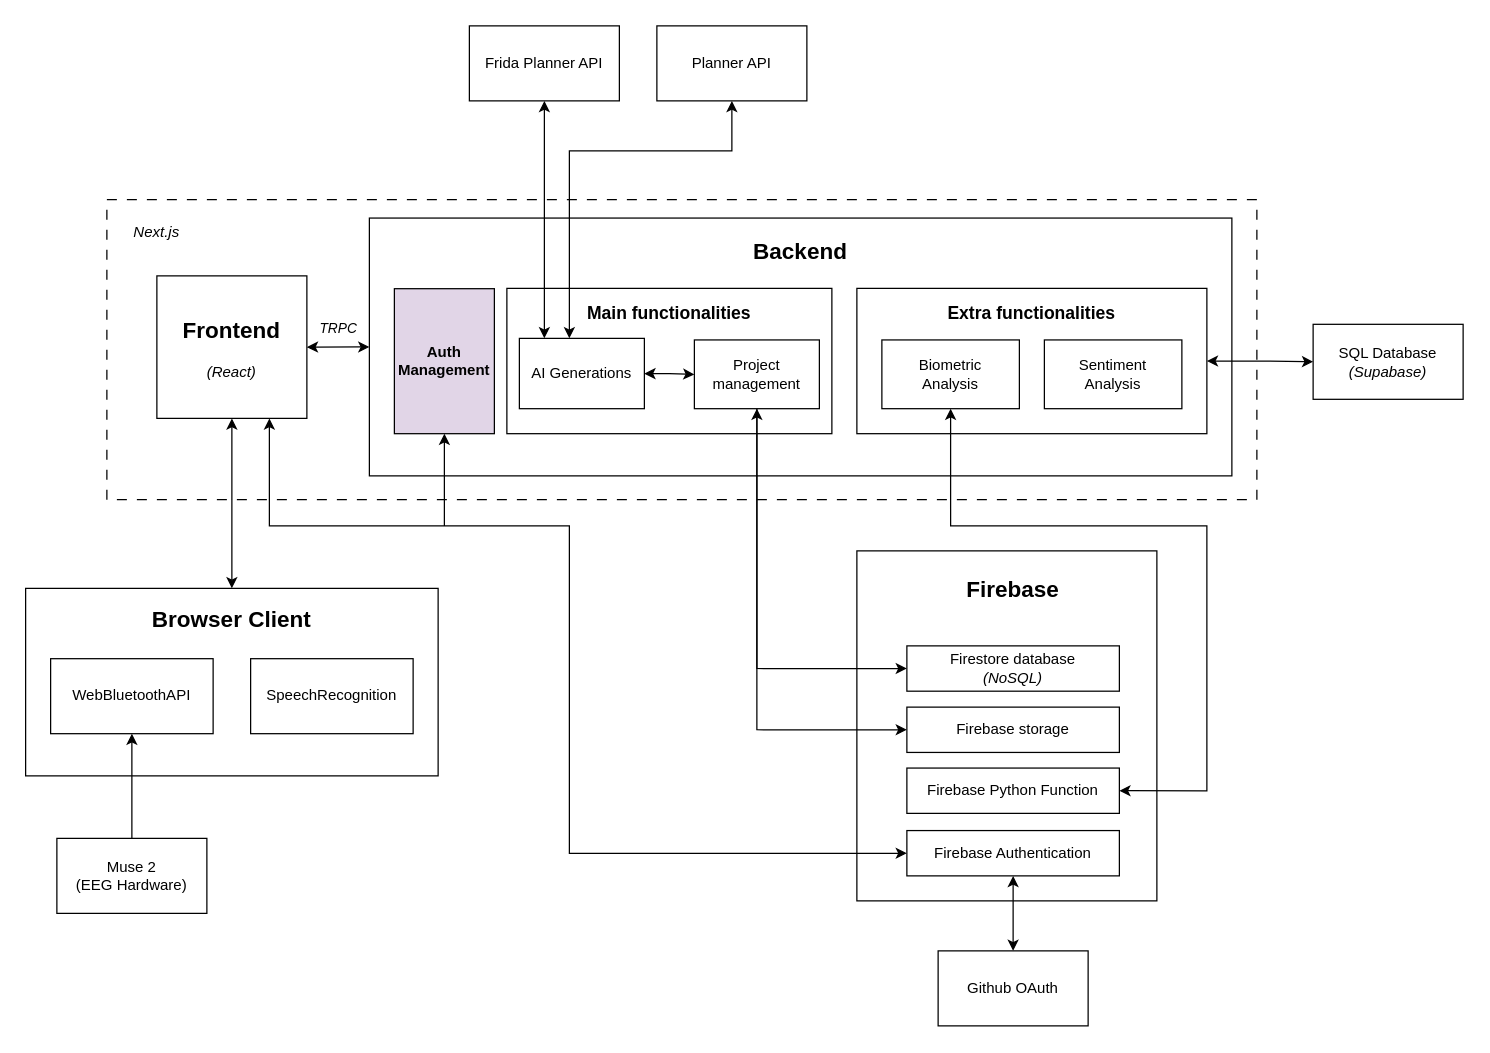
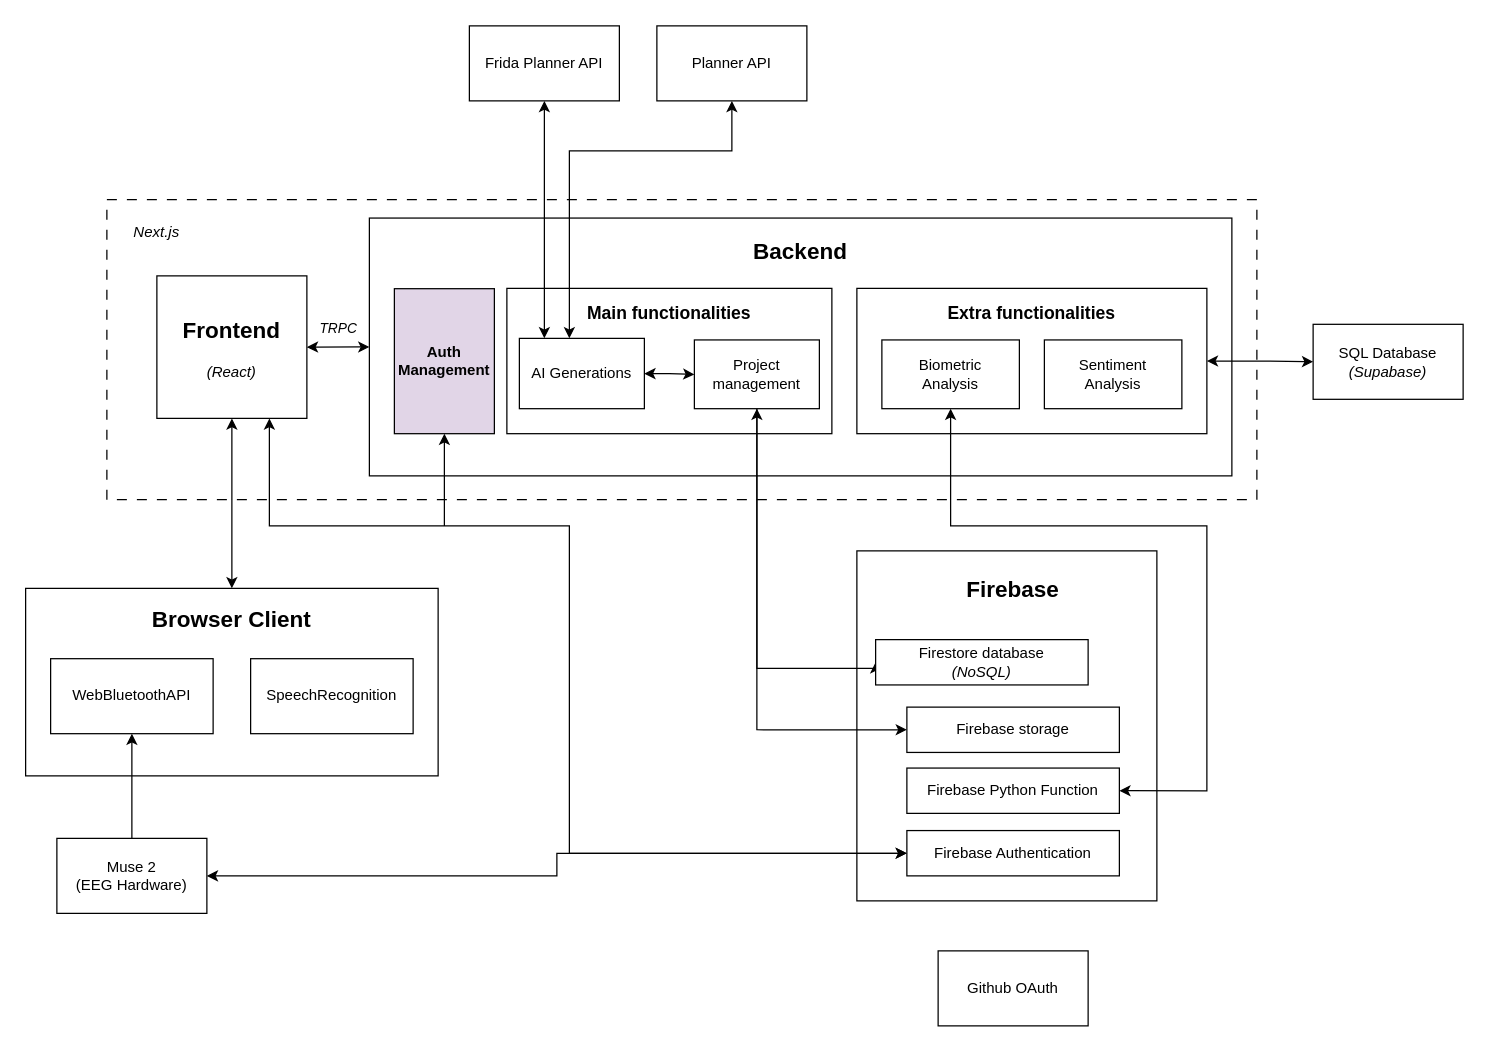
node "Firestore database (NoSQL)": moved (1013, 668) -> (982, 662)
edge "Firebase Authentication" -- "Github OAuth": now "Firebase Authentication" -- "Muse 2 (EEG Hardware)"
